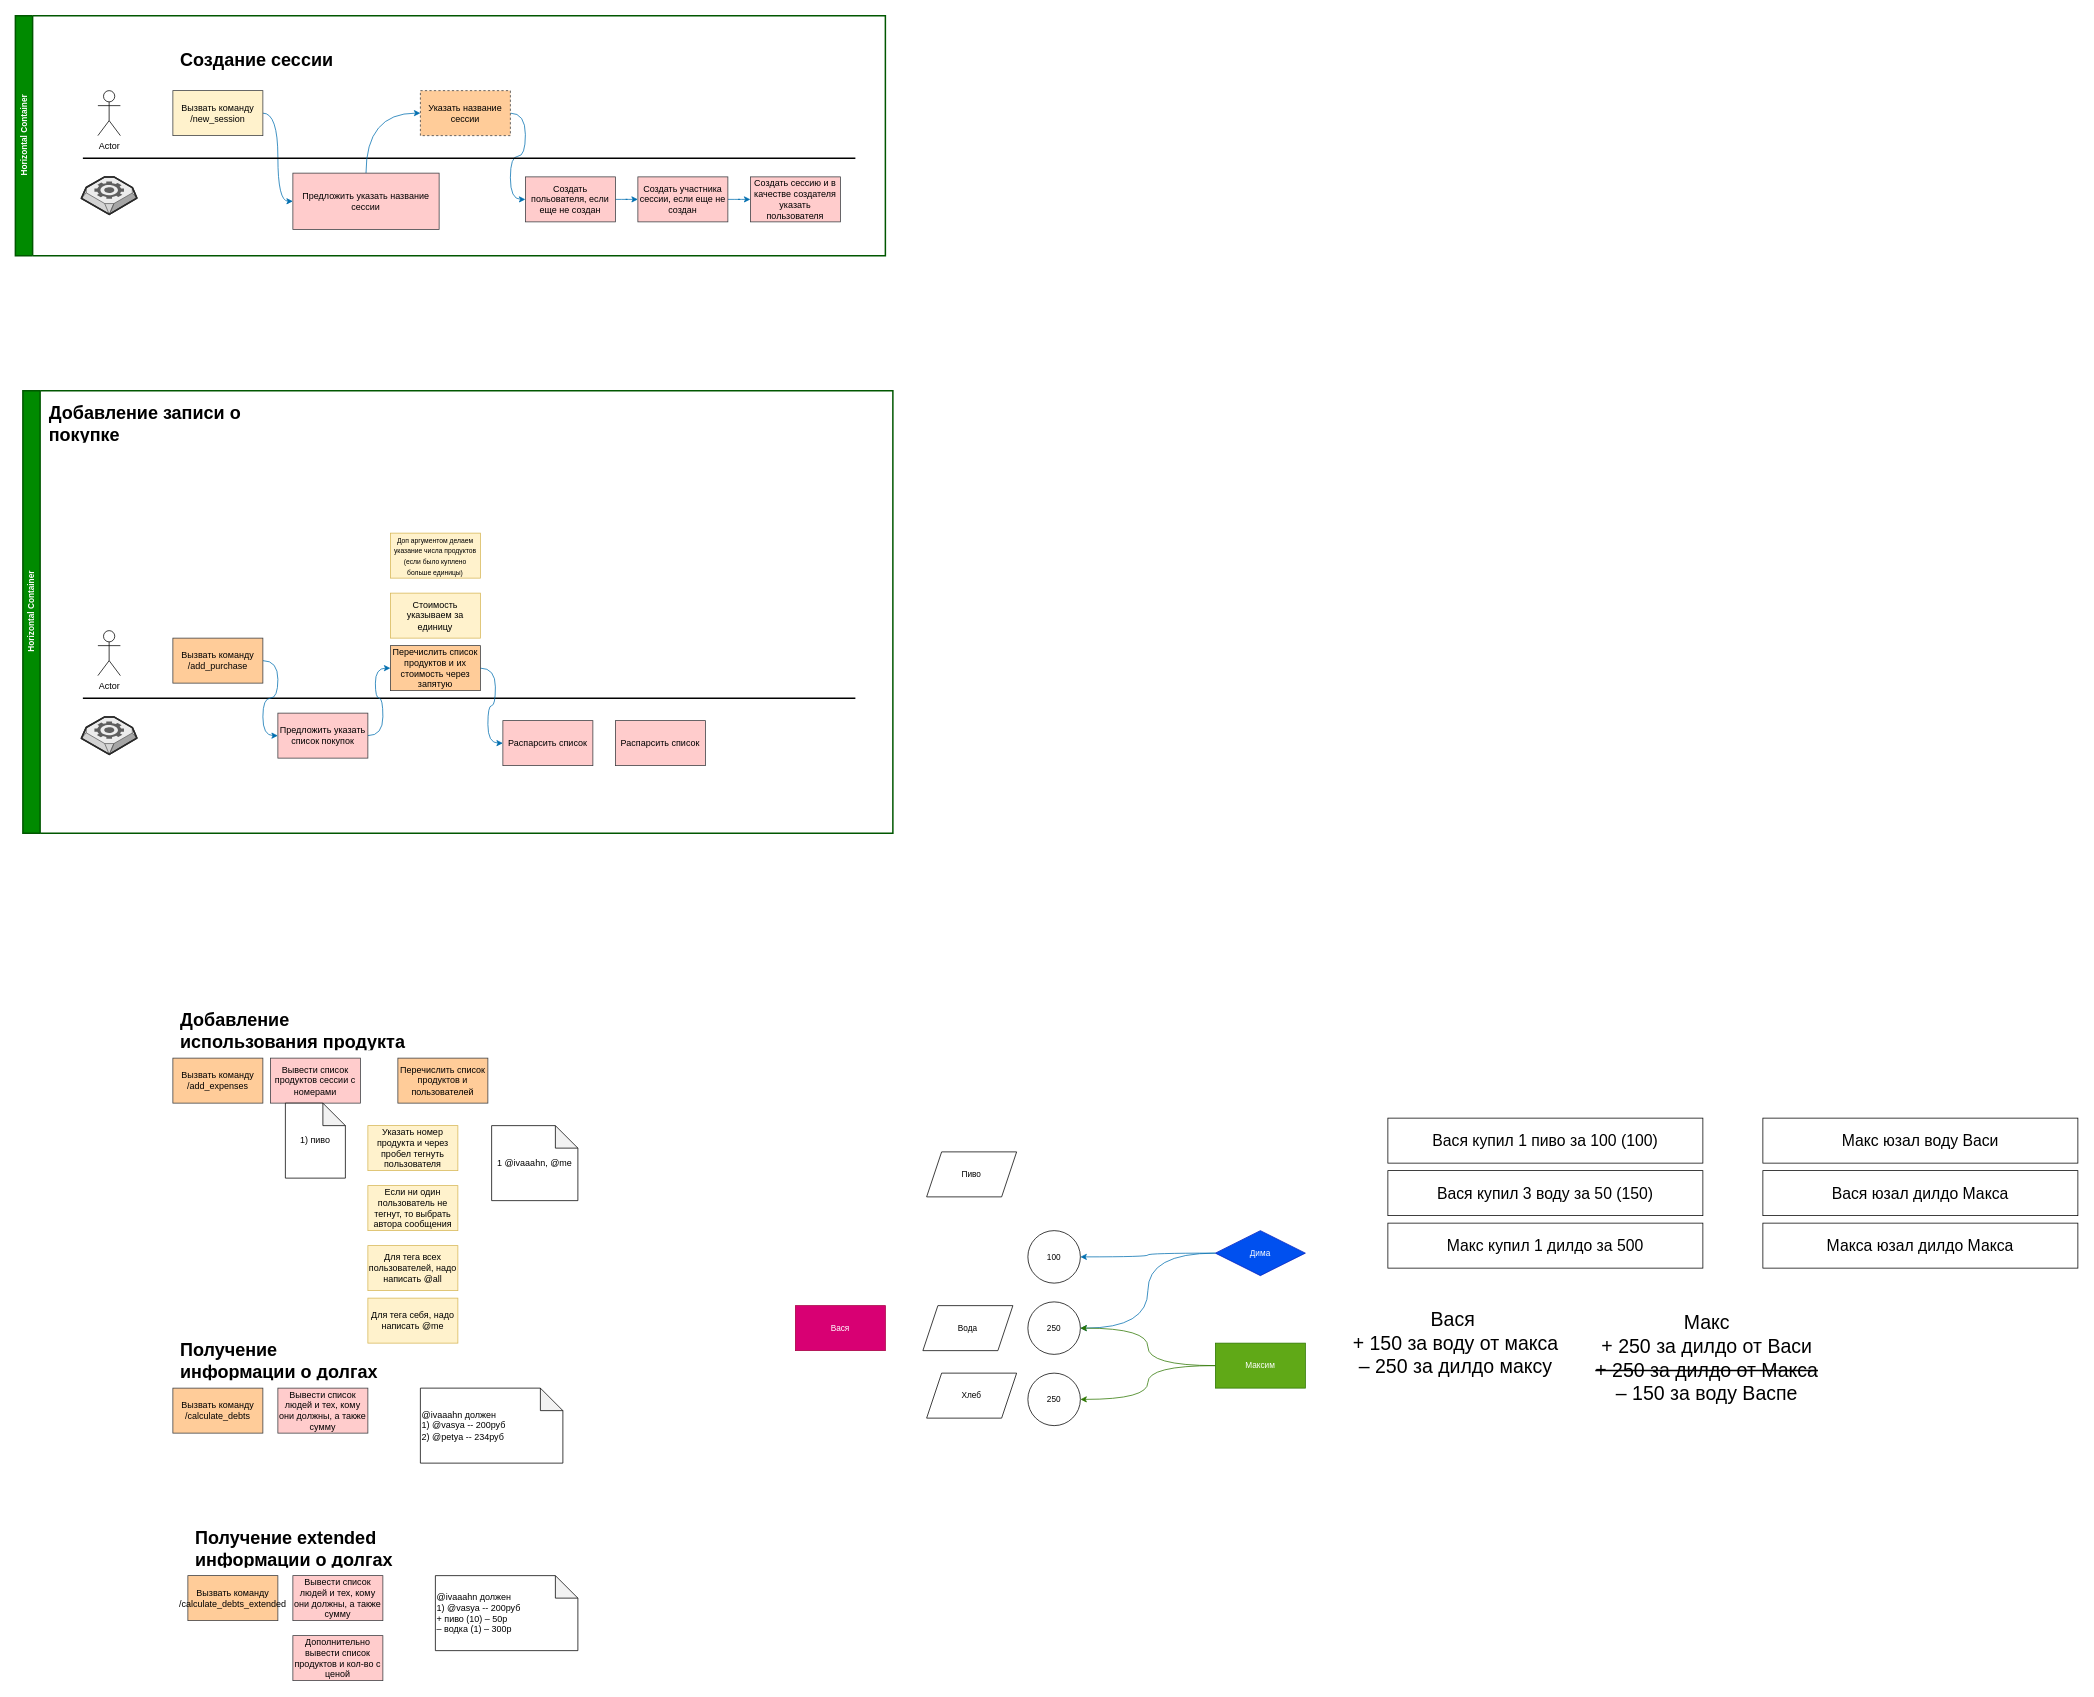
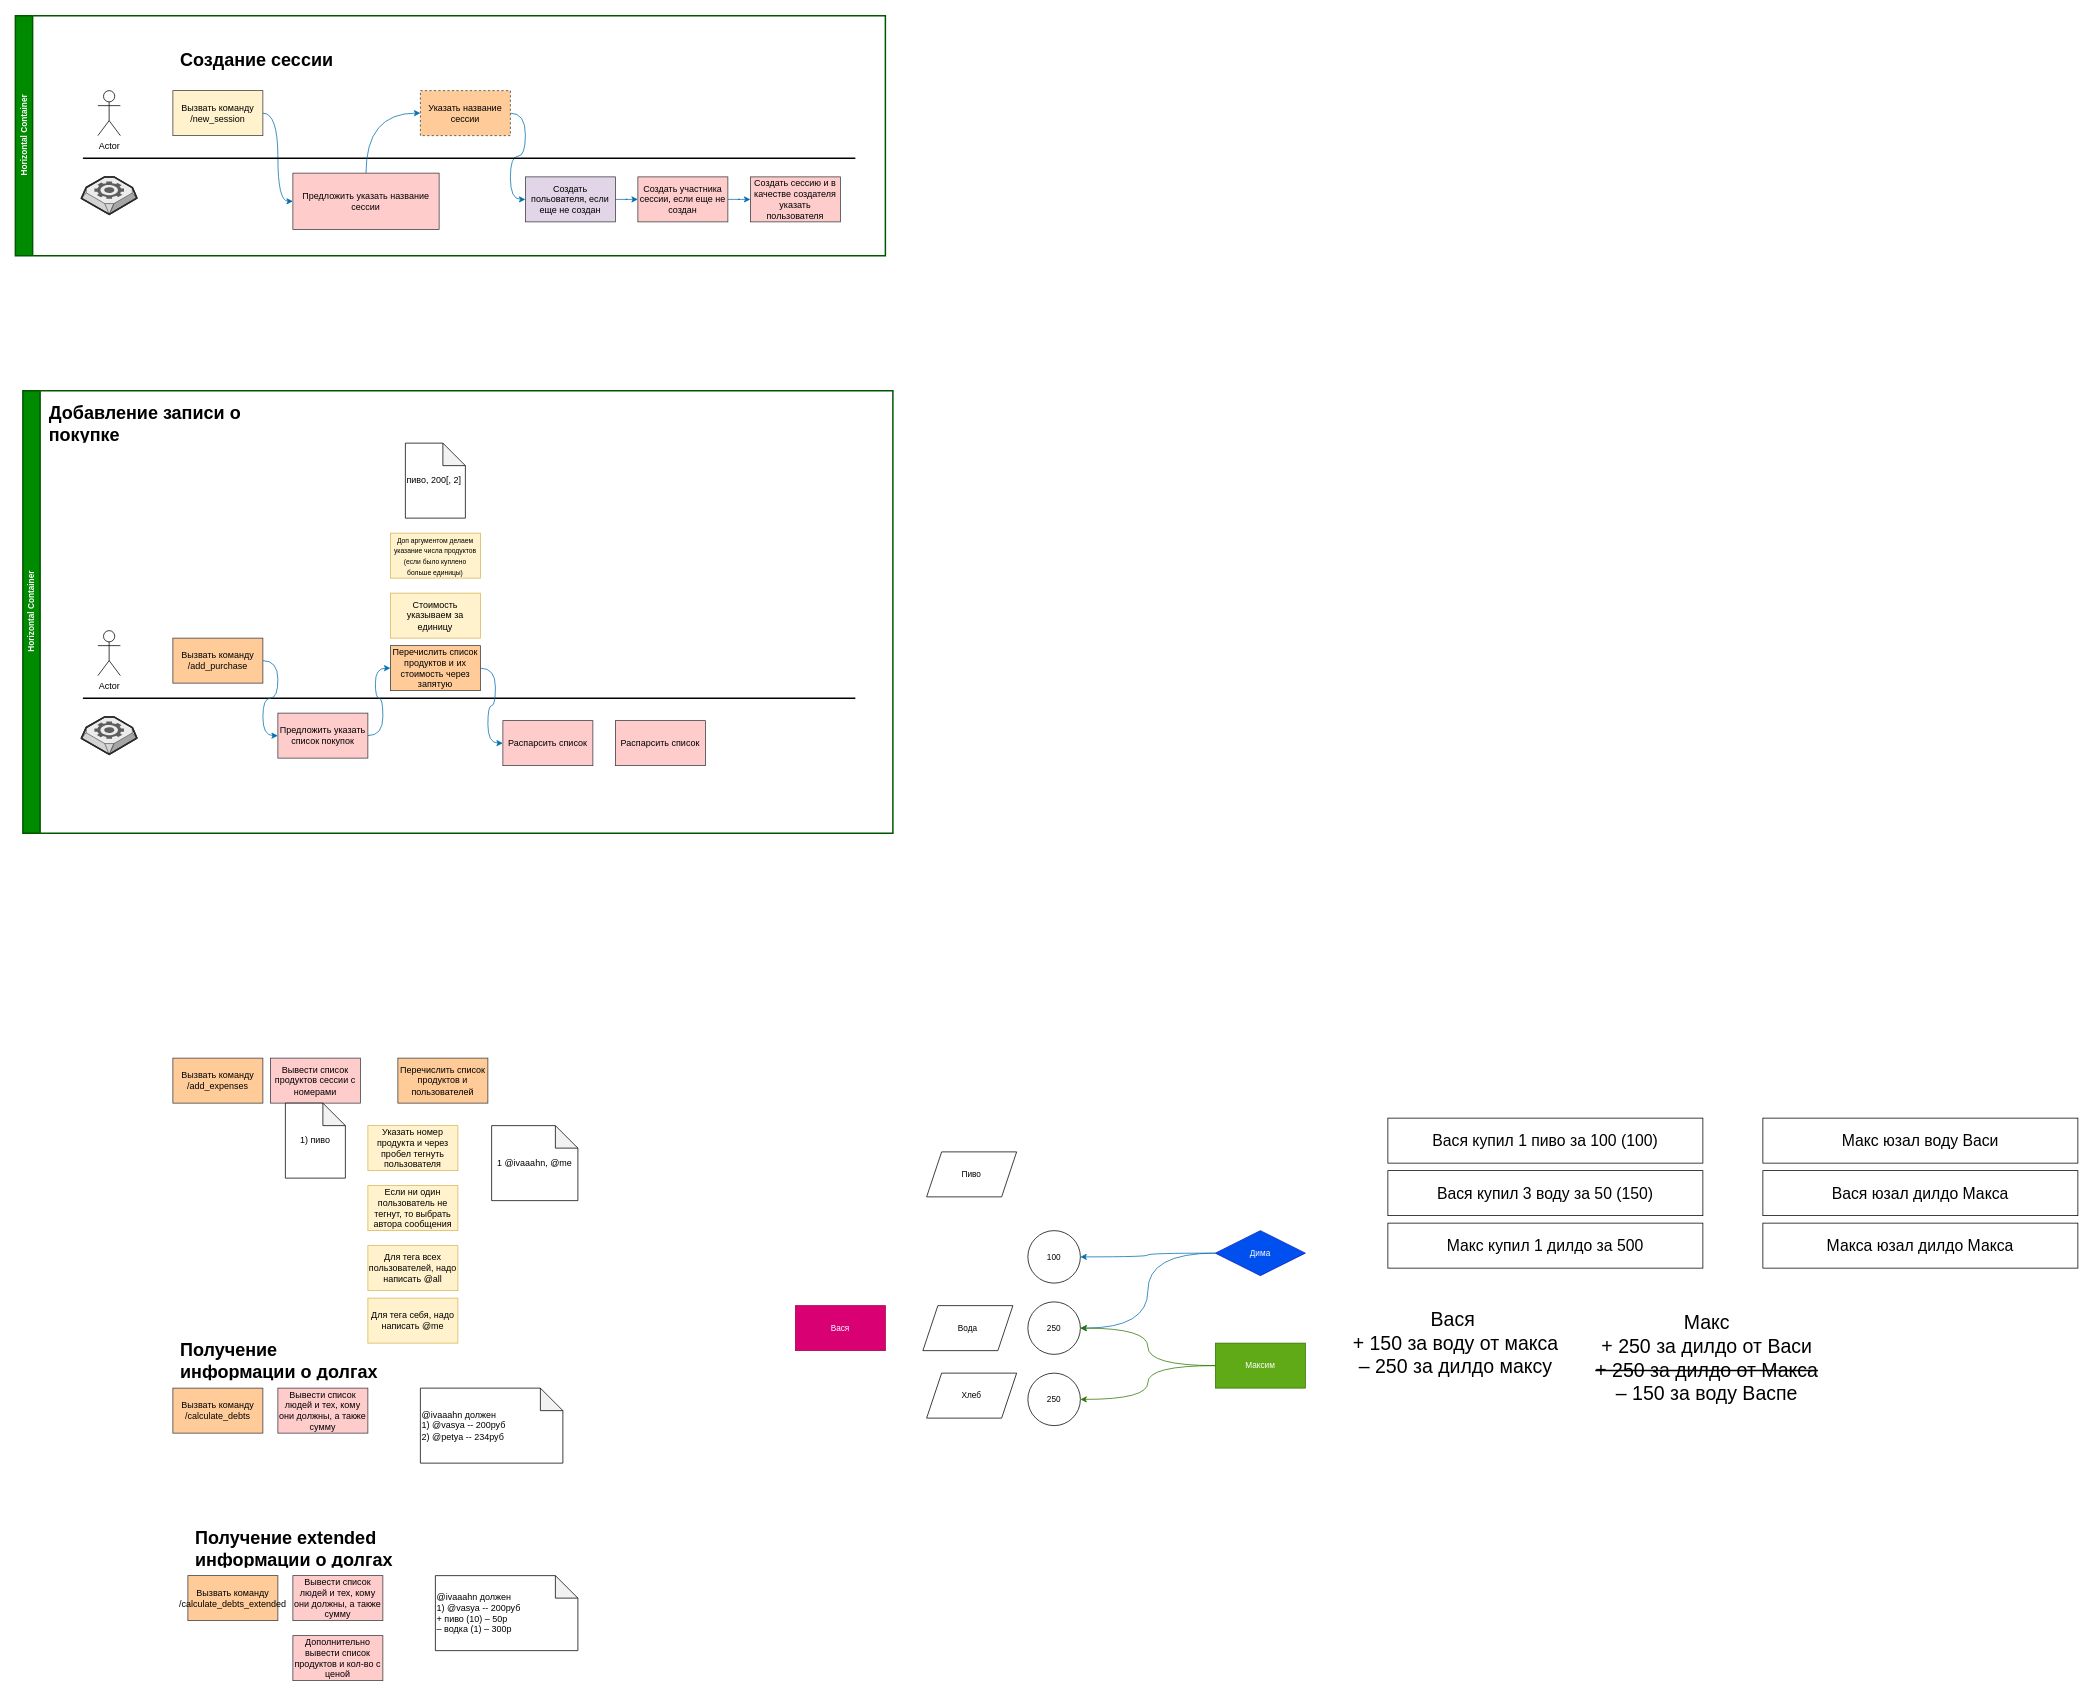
node "Создать польователя, если еще не создан": fillcolor #ffcccc -> #e1d5e7
node "пиво, 200[, 2]": added
node "Добавление использования продукта": removed
